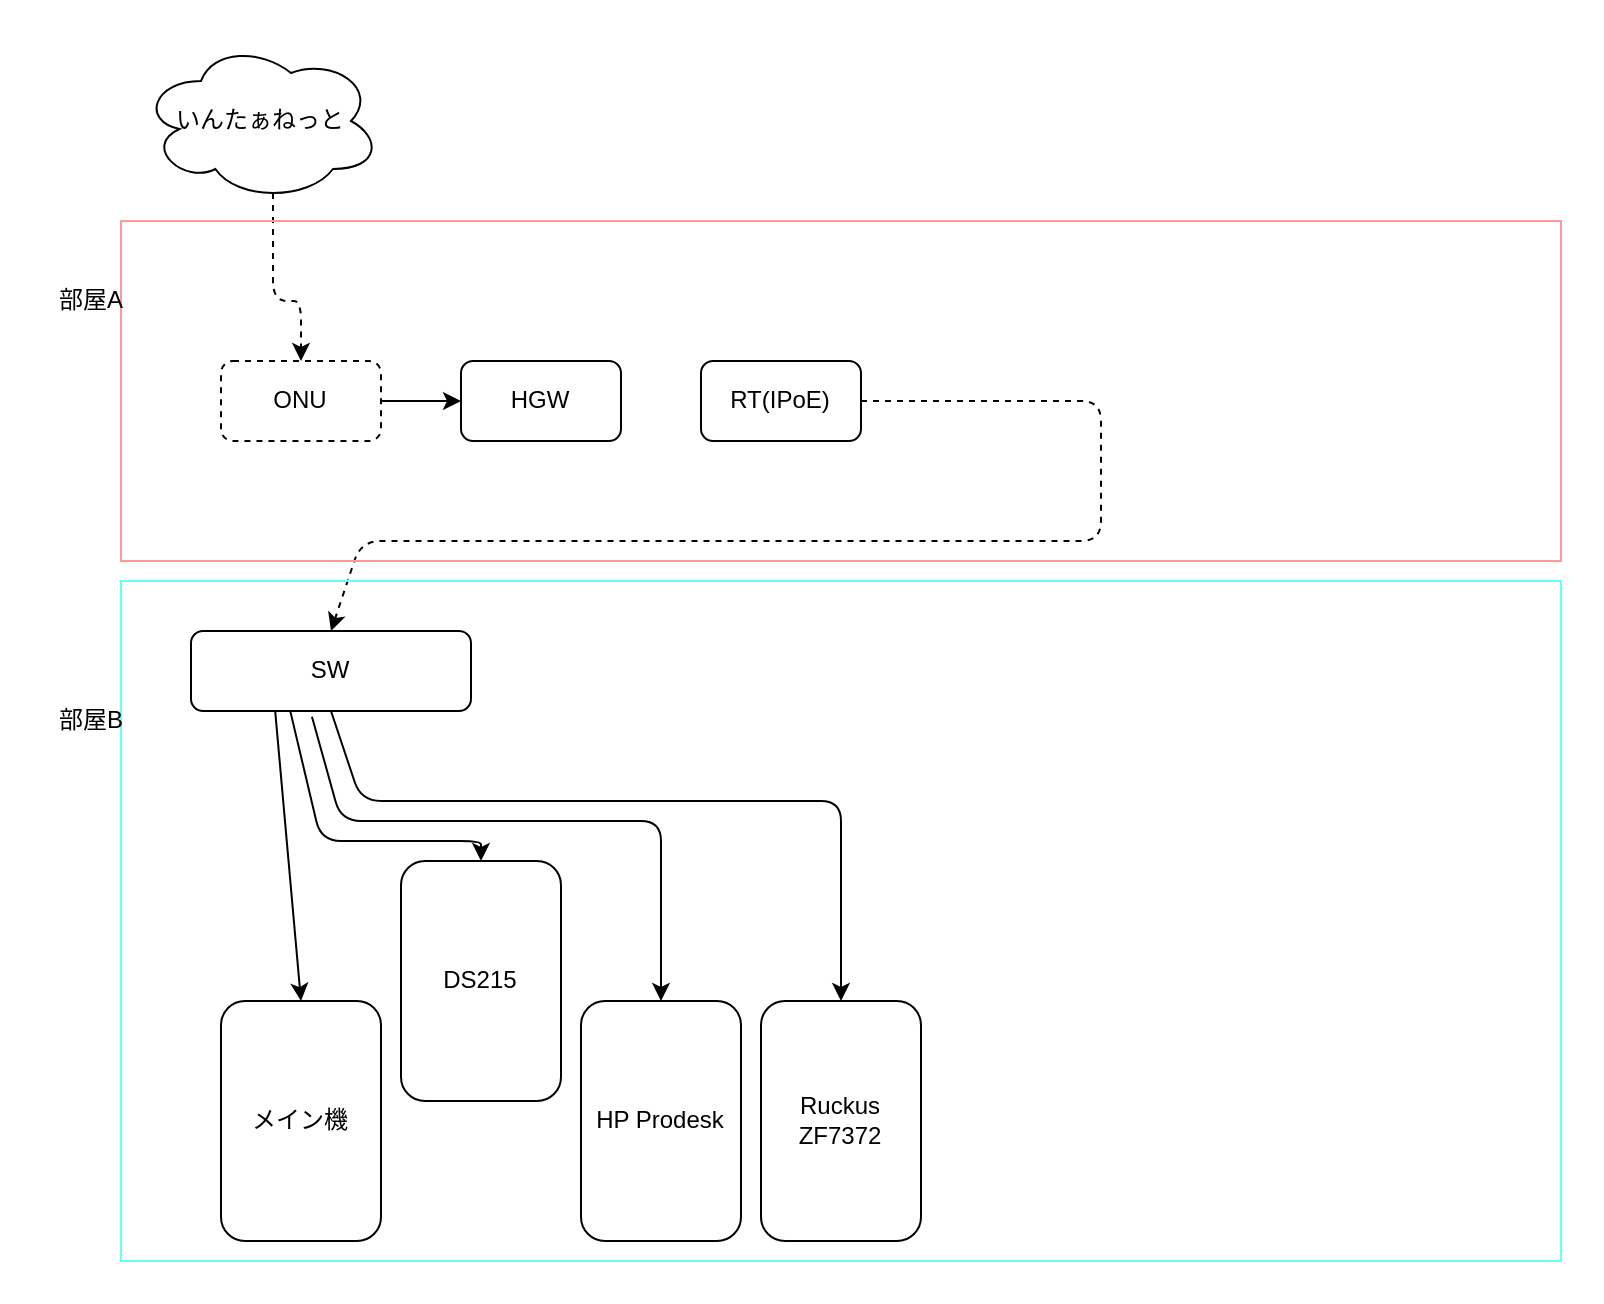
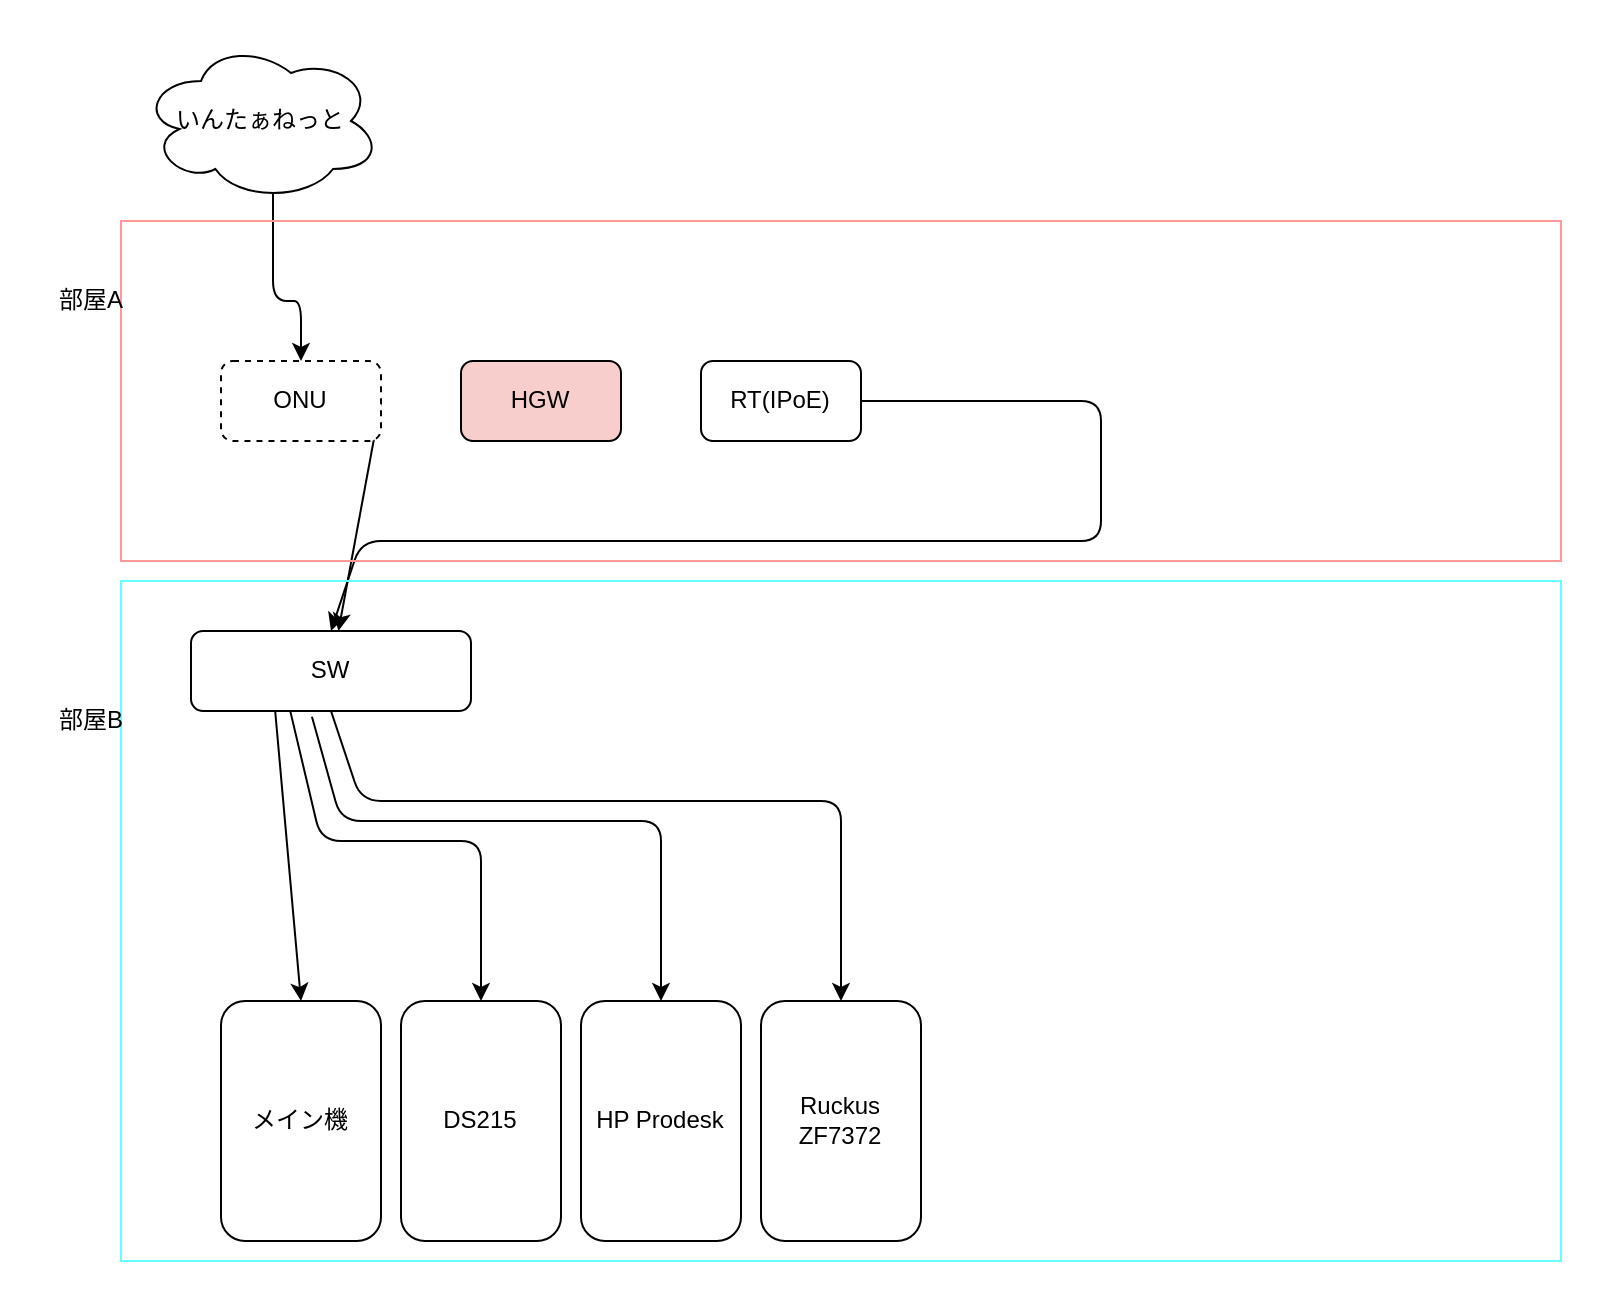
edge "いんたぁねっと" -> "ONU": style dashed -> solid
edge "ONU" -> "HGW": now "ONU" -> "SW"
node "HGW": fillcolor #ffffff -> #f8cecc
edge "RT(IPoE)" -> "SW": style dashed -> solid
node "DS215": moved (481, 981) -> (481, 1121)
